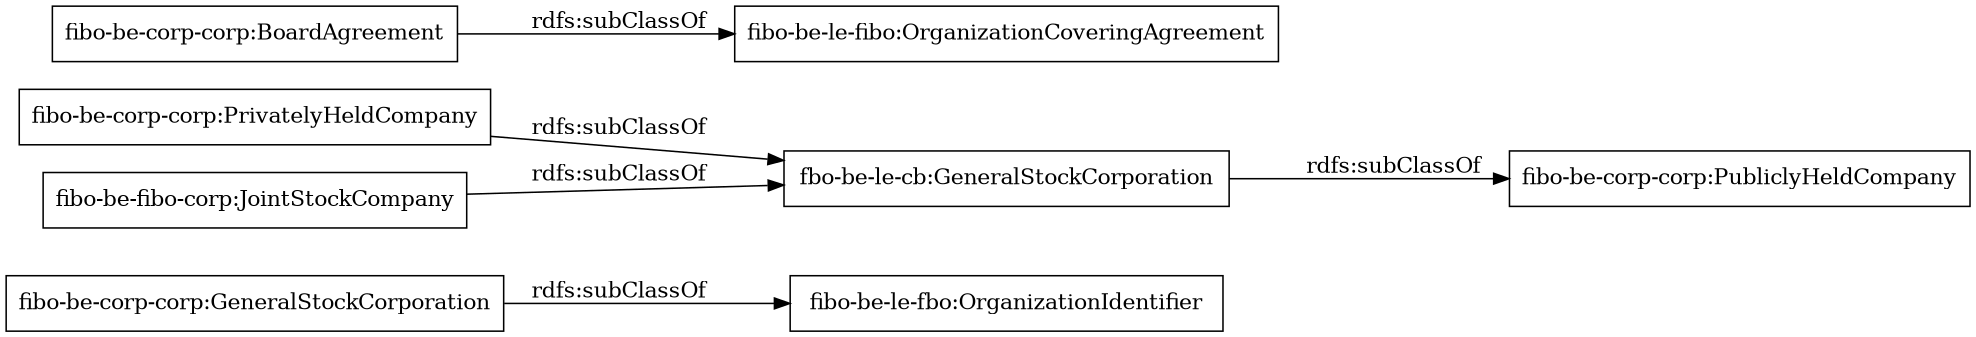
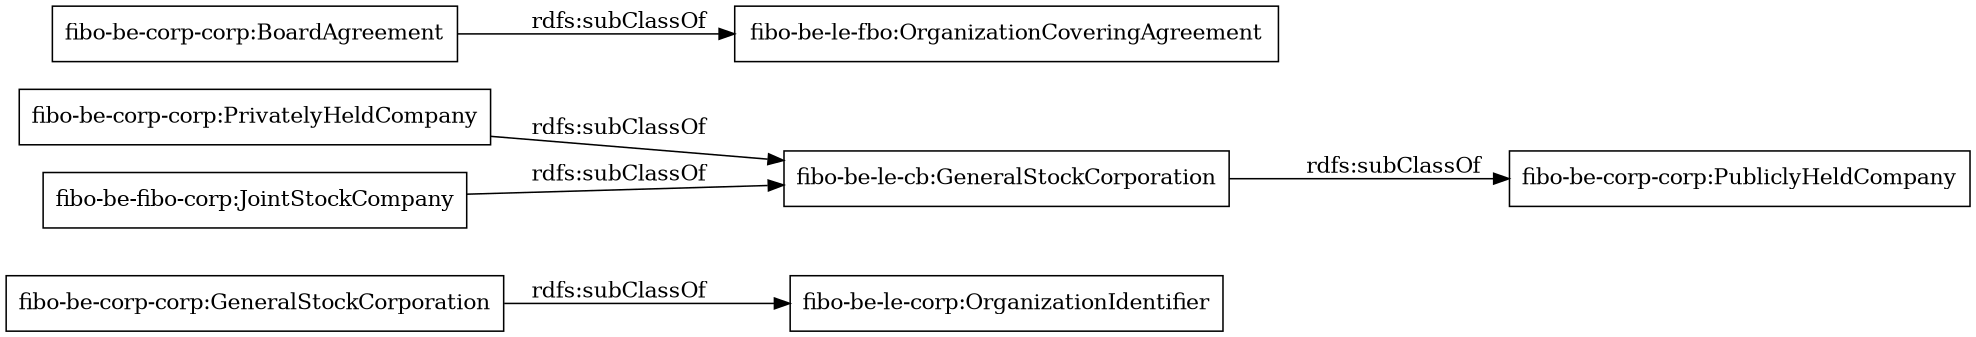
node "fibo-be-le-fibo:OrganizationCoveringAgreement": label "fibo-be-le-fibo:OrganizationCoveringAgreement" -> "fibo-be-le-fbo:OrganizationCoveringAgreement"
node "fbo-be-le-cb:GeneralStockCorporation": label "fbo-be-le-cb:GeneralStockCorporation" -> "fibo-be-le-cb:GeneralStockCorporation"
node "fibo-be-le-fbo:OrganizationIdentifier": label "fibo-be-le-fbo:OrganizationIdentifier" -> "fibo-be-le-corp:OrganizationIdentifier"
